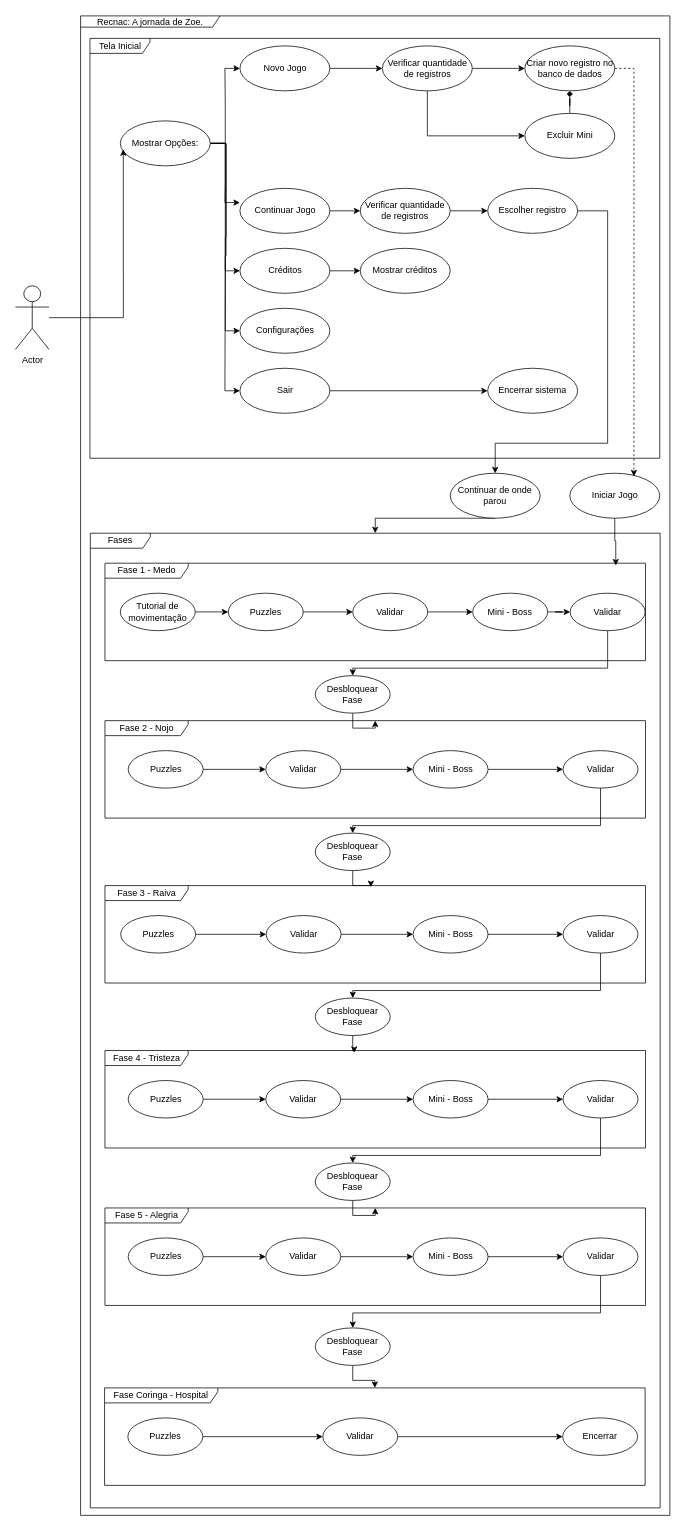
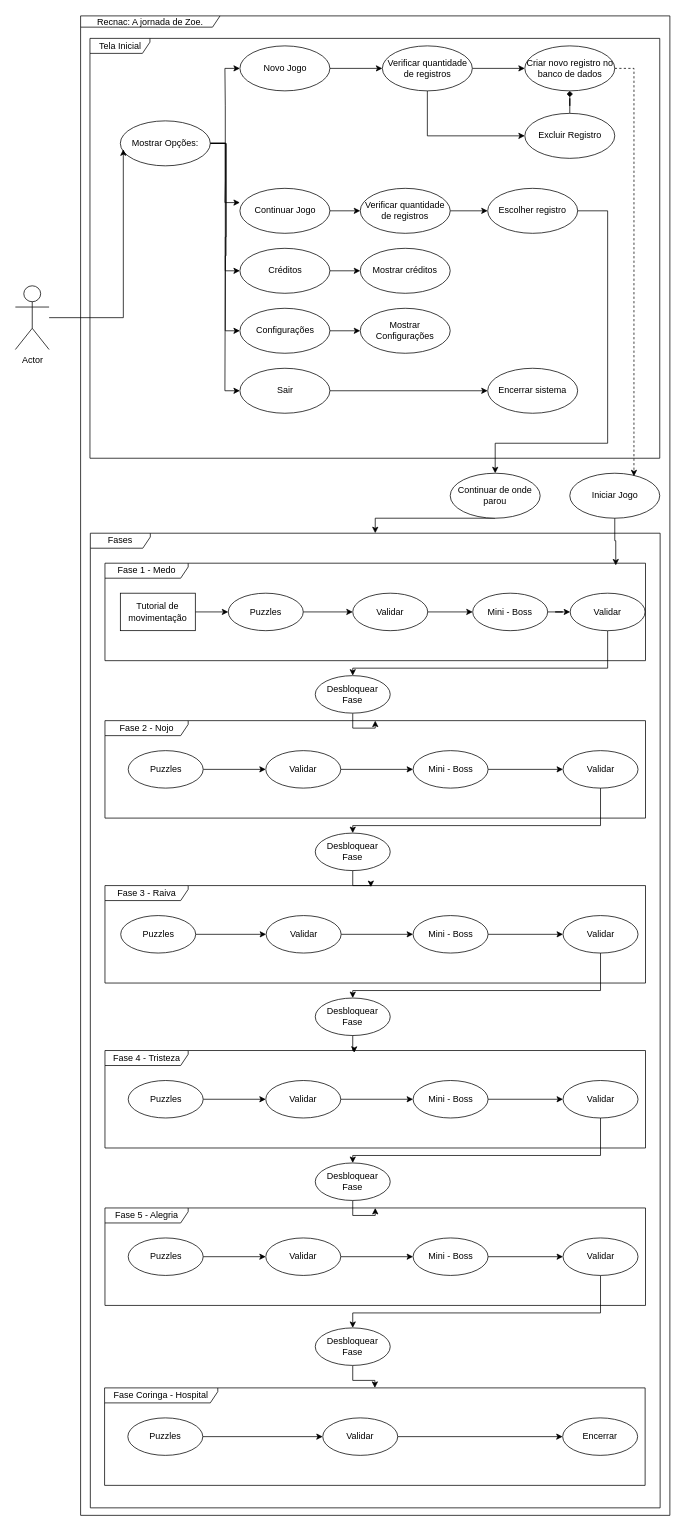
node "Excluir Mini": label "Excluir Mini" -> "Excluir Registro"
edge "Configurações" -> "Mostrar Configurações": added
node "Mostrar Configurações": added
node "Tutorial de movimentação": shape ellipse -> rectangle
